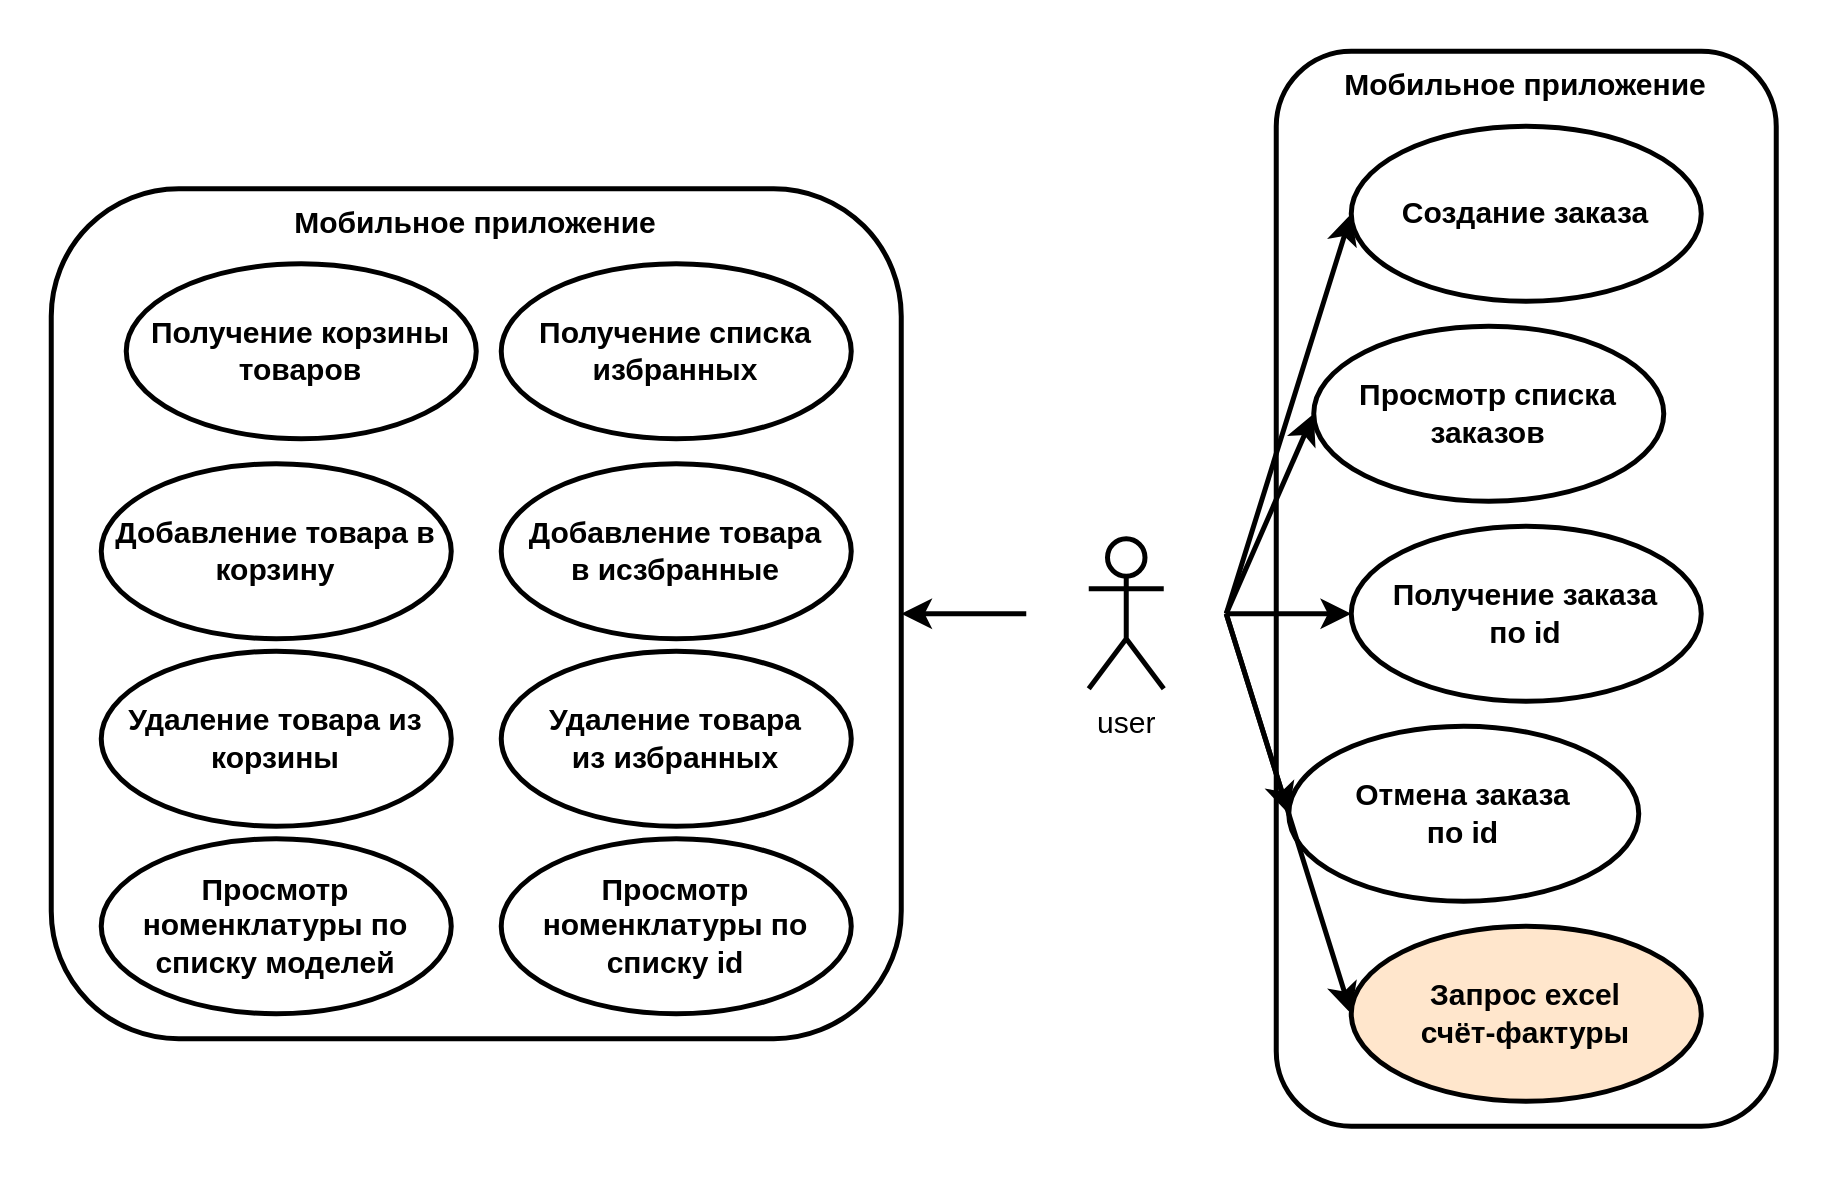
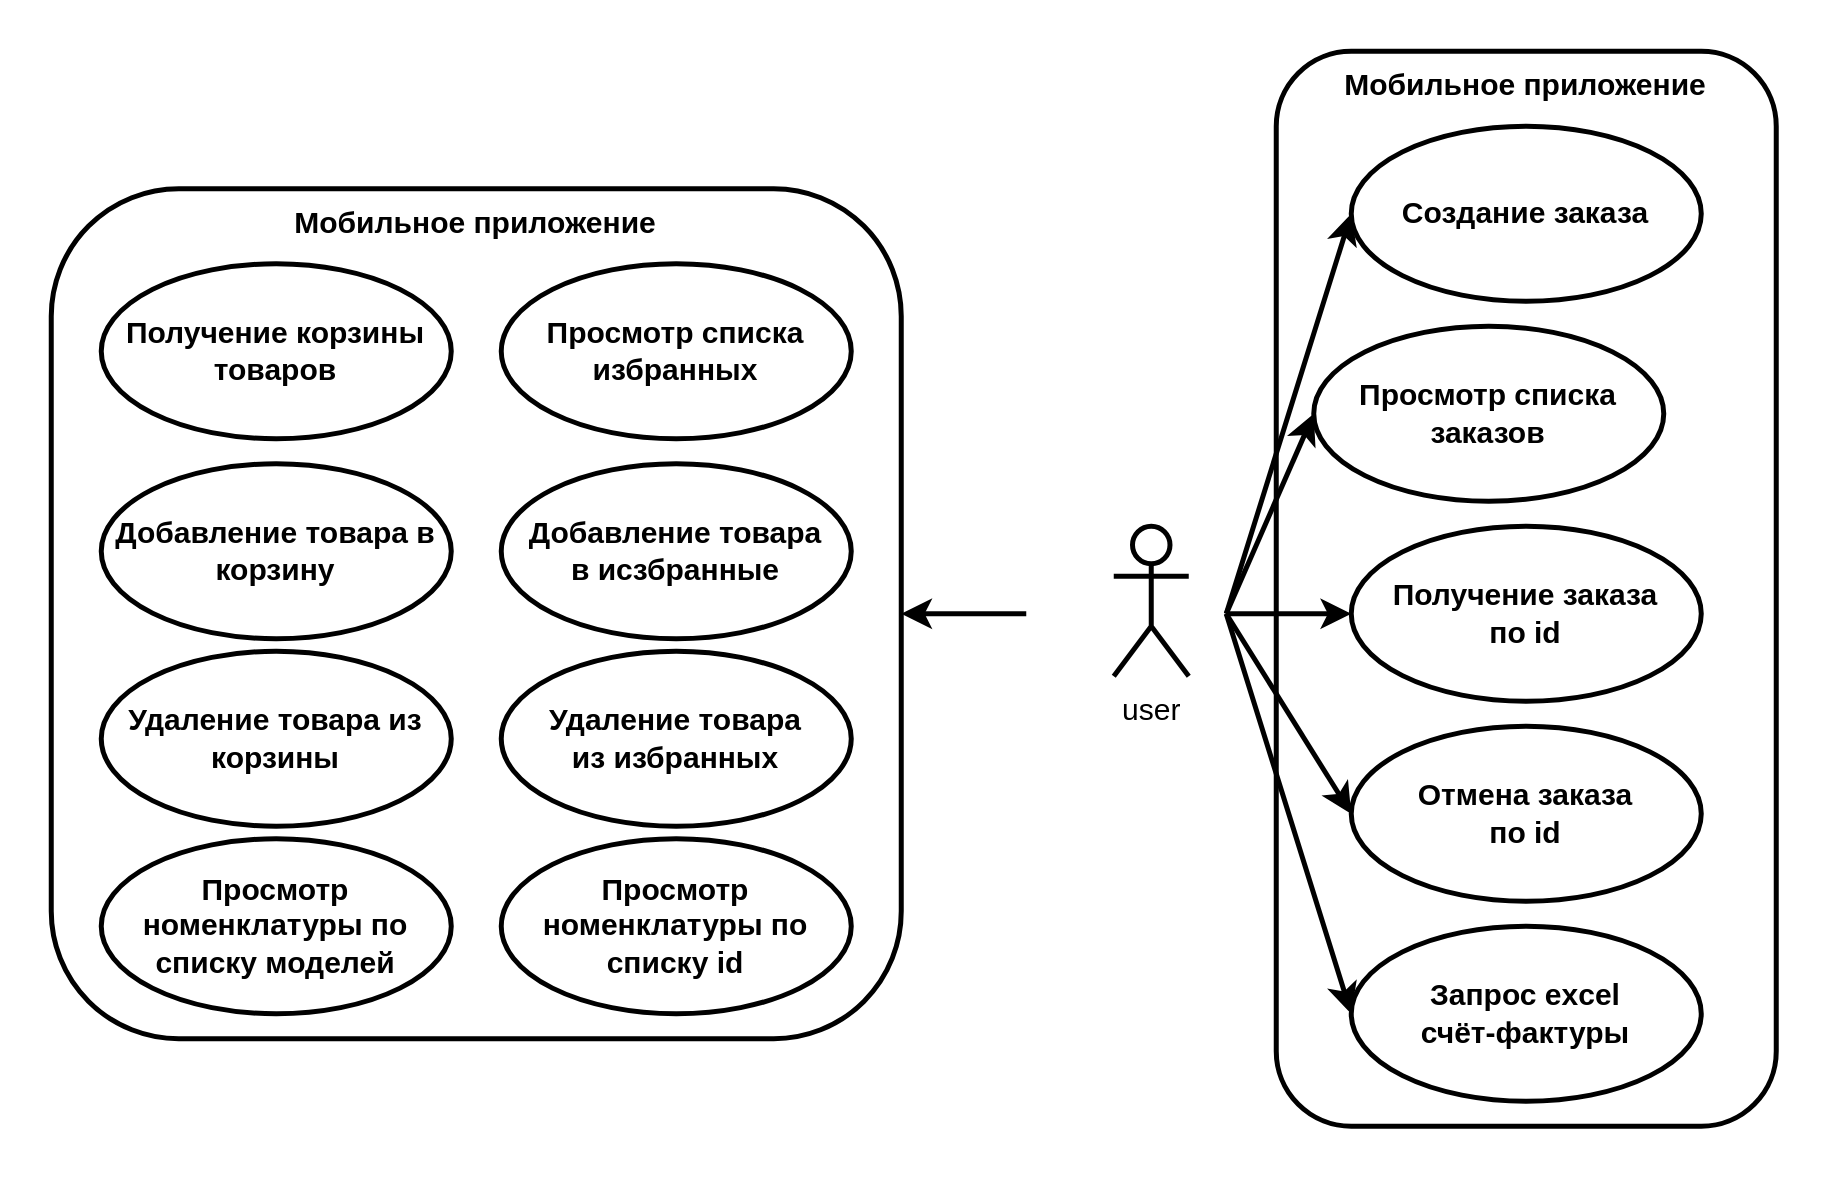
node "Получение корзины товаров": moved (301, 351) -> (276, 351)
node "Получение списка избранных": label "Получение списка избранных" -> "Просмотр списка избранных"
node "user": moved (1126, 614) -> (1151, 601)
node "Отмена заказа по id": moved (1464, 814) -> (1526, 814)
node "Запрос excel счёт-фактуры": fillcolor #ffe6cc -> #ffffff
